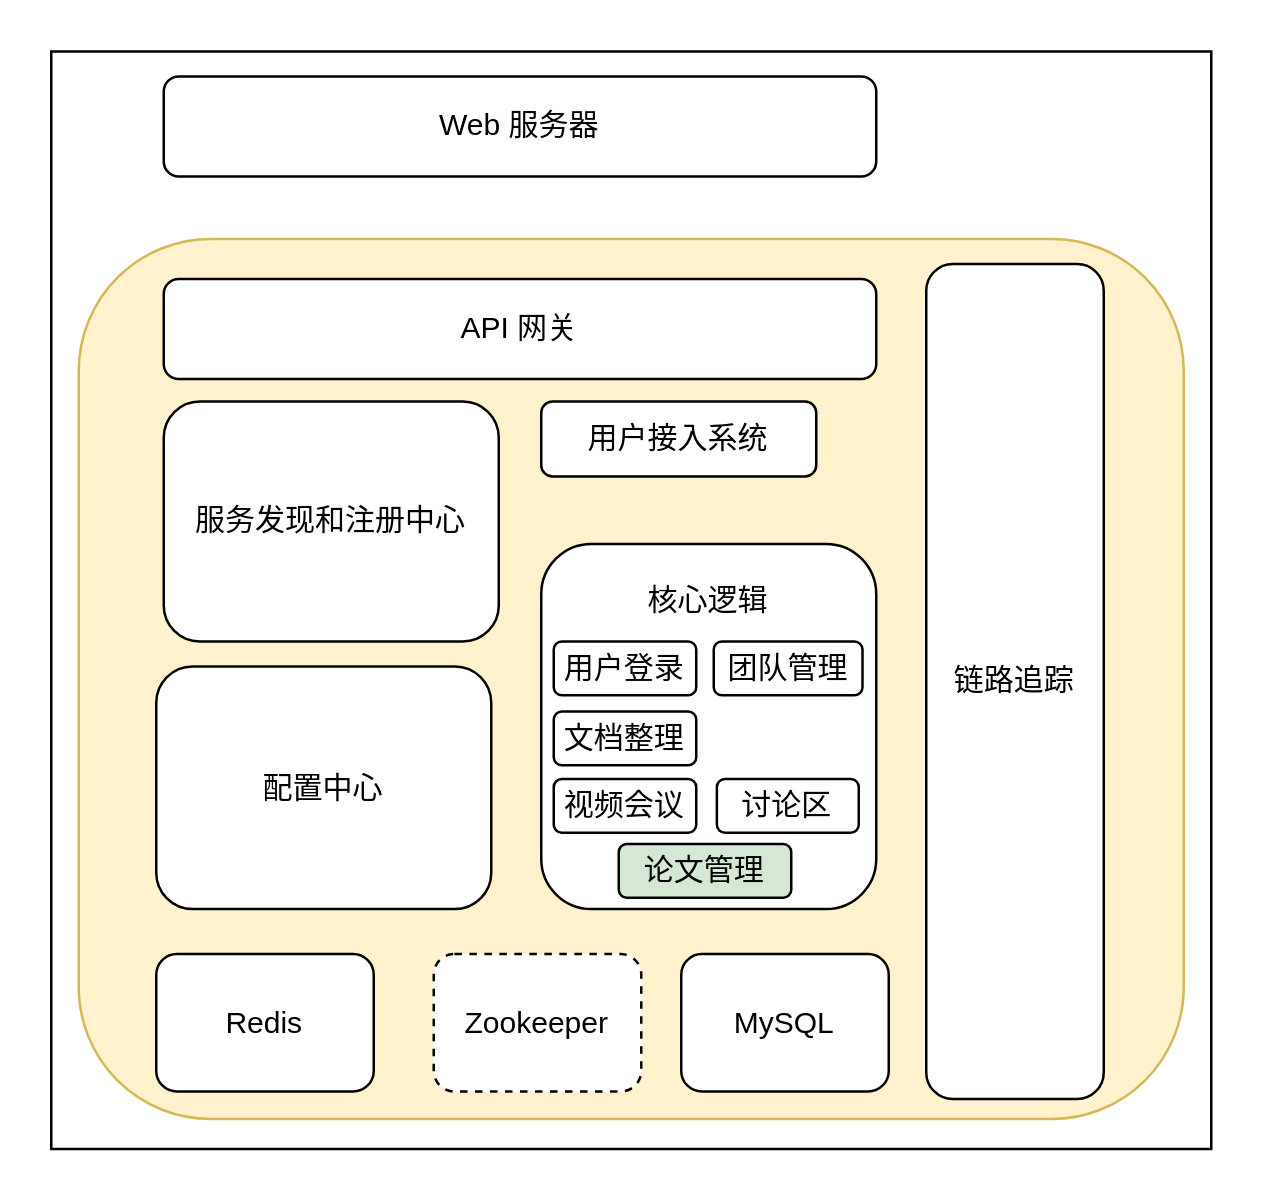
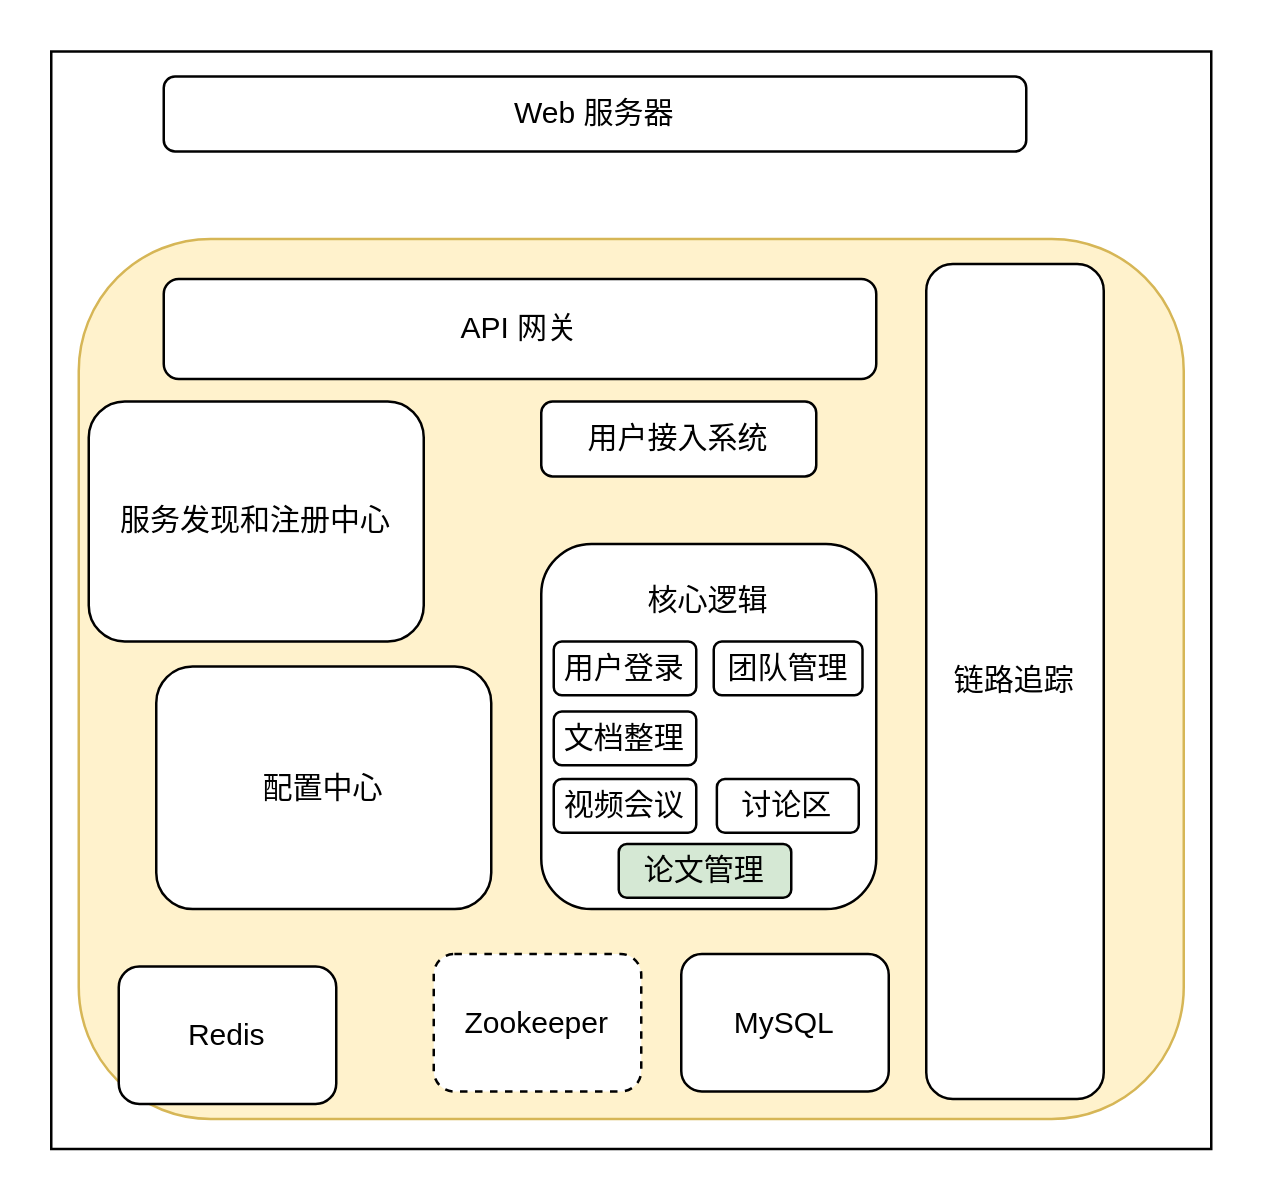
node "Web 服务器": size 713x100 -> 863x75
node "服务发现和注册中心": moved (331, 521) -> (256, 521)
node "Redis": moved (265, 1023) -> (228, 1035)
